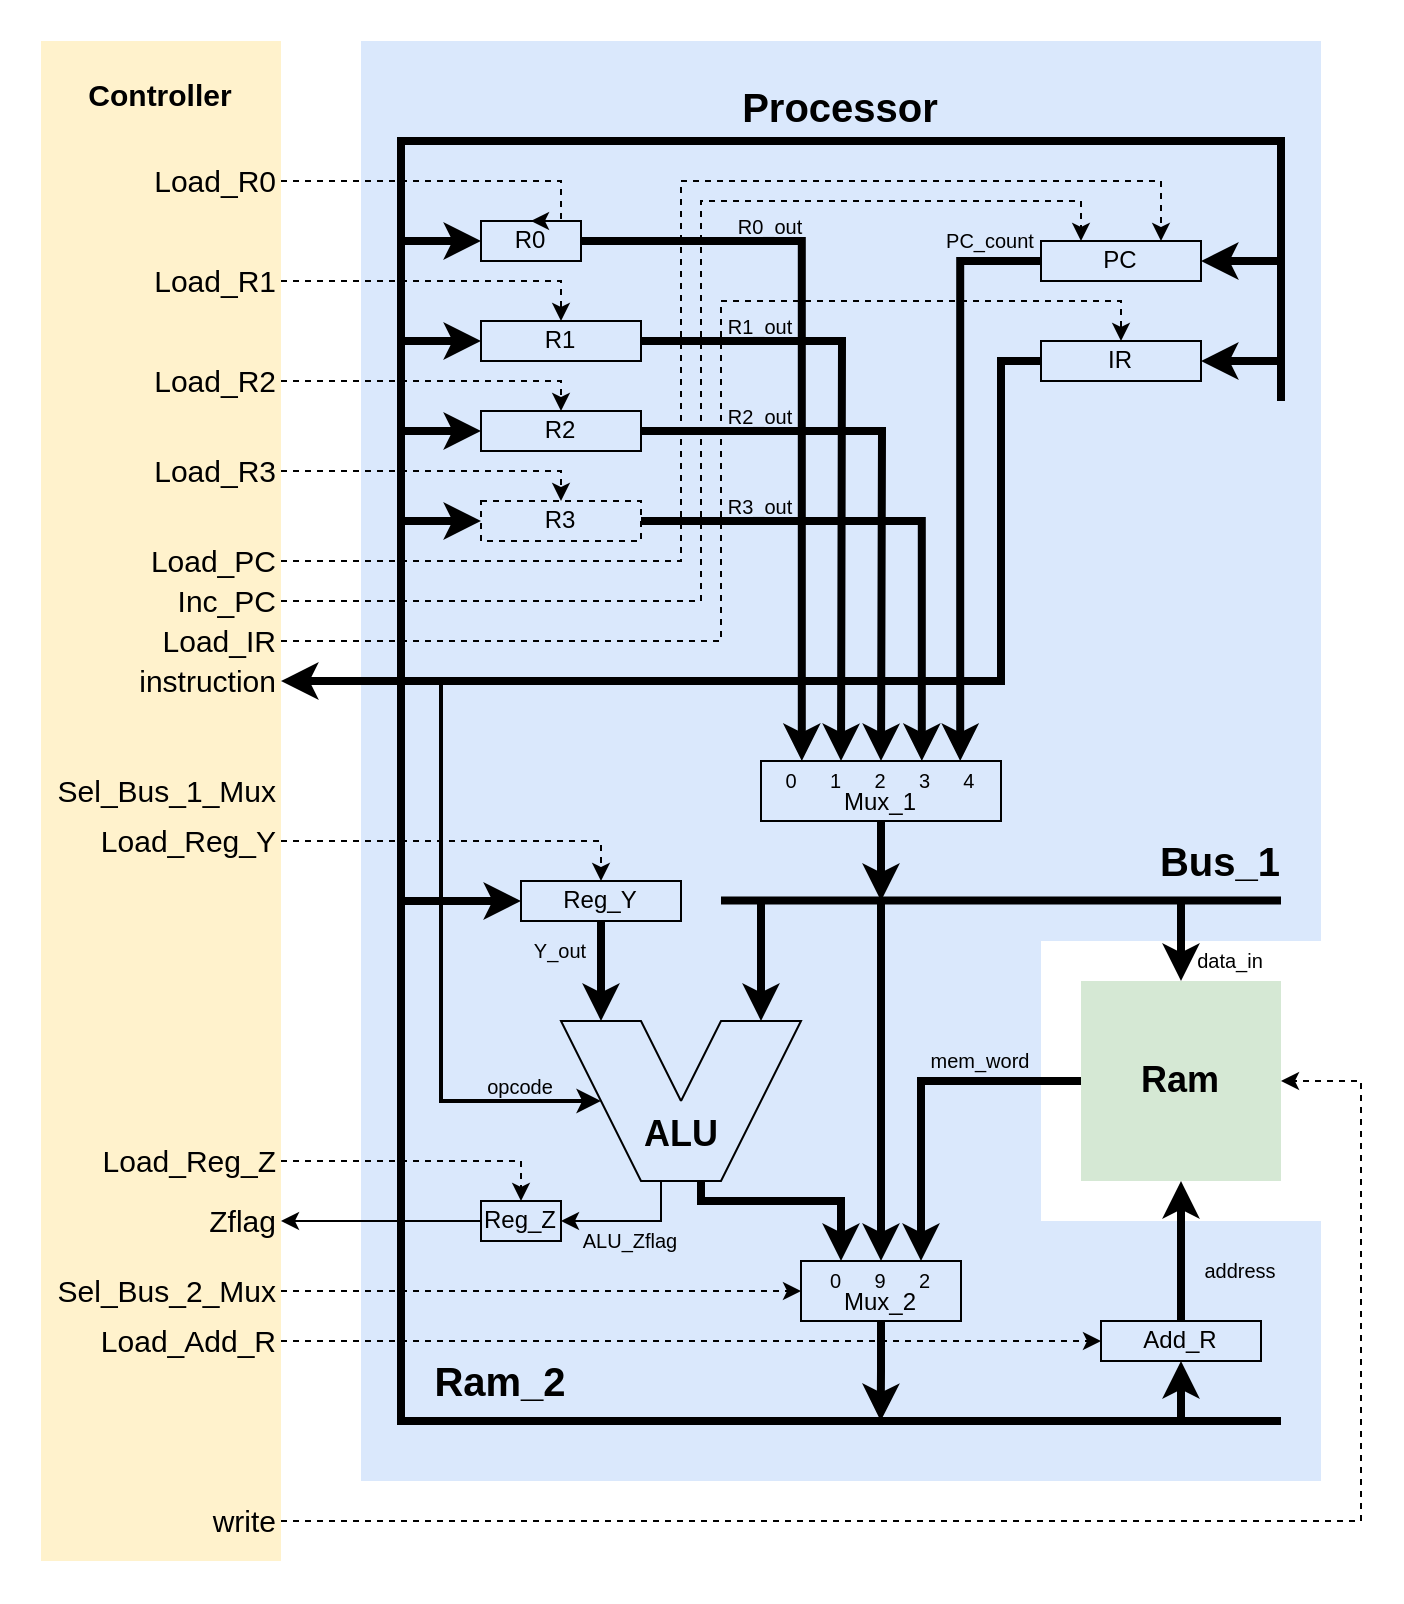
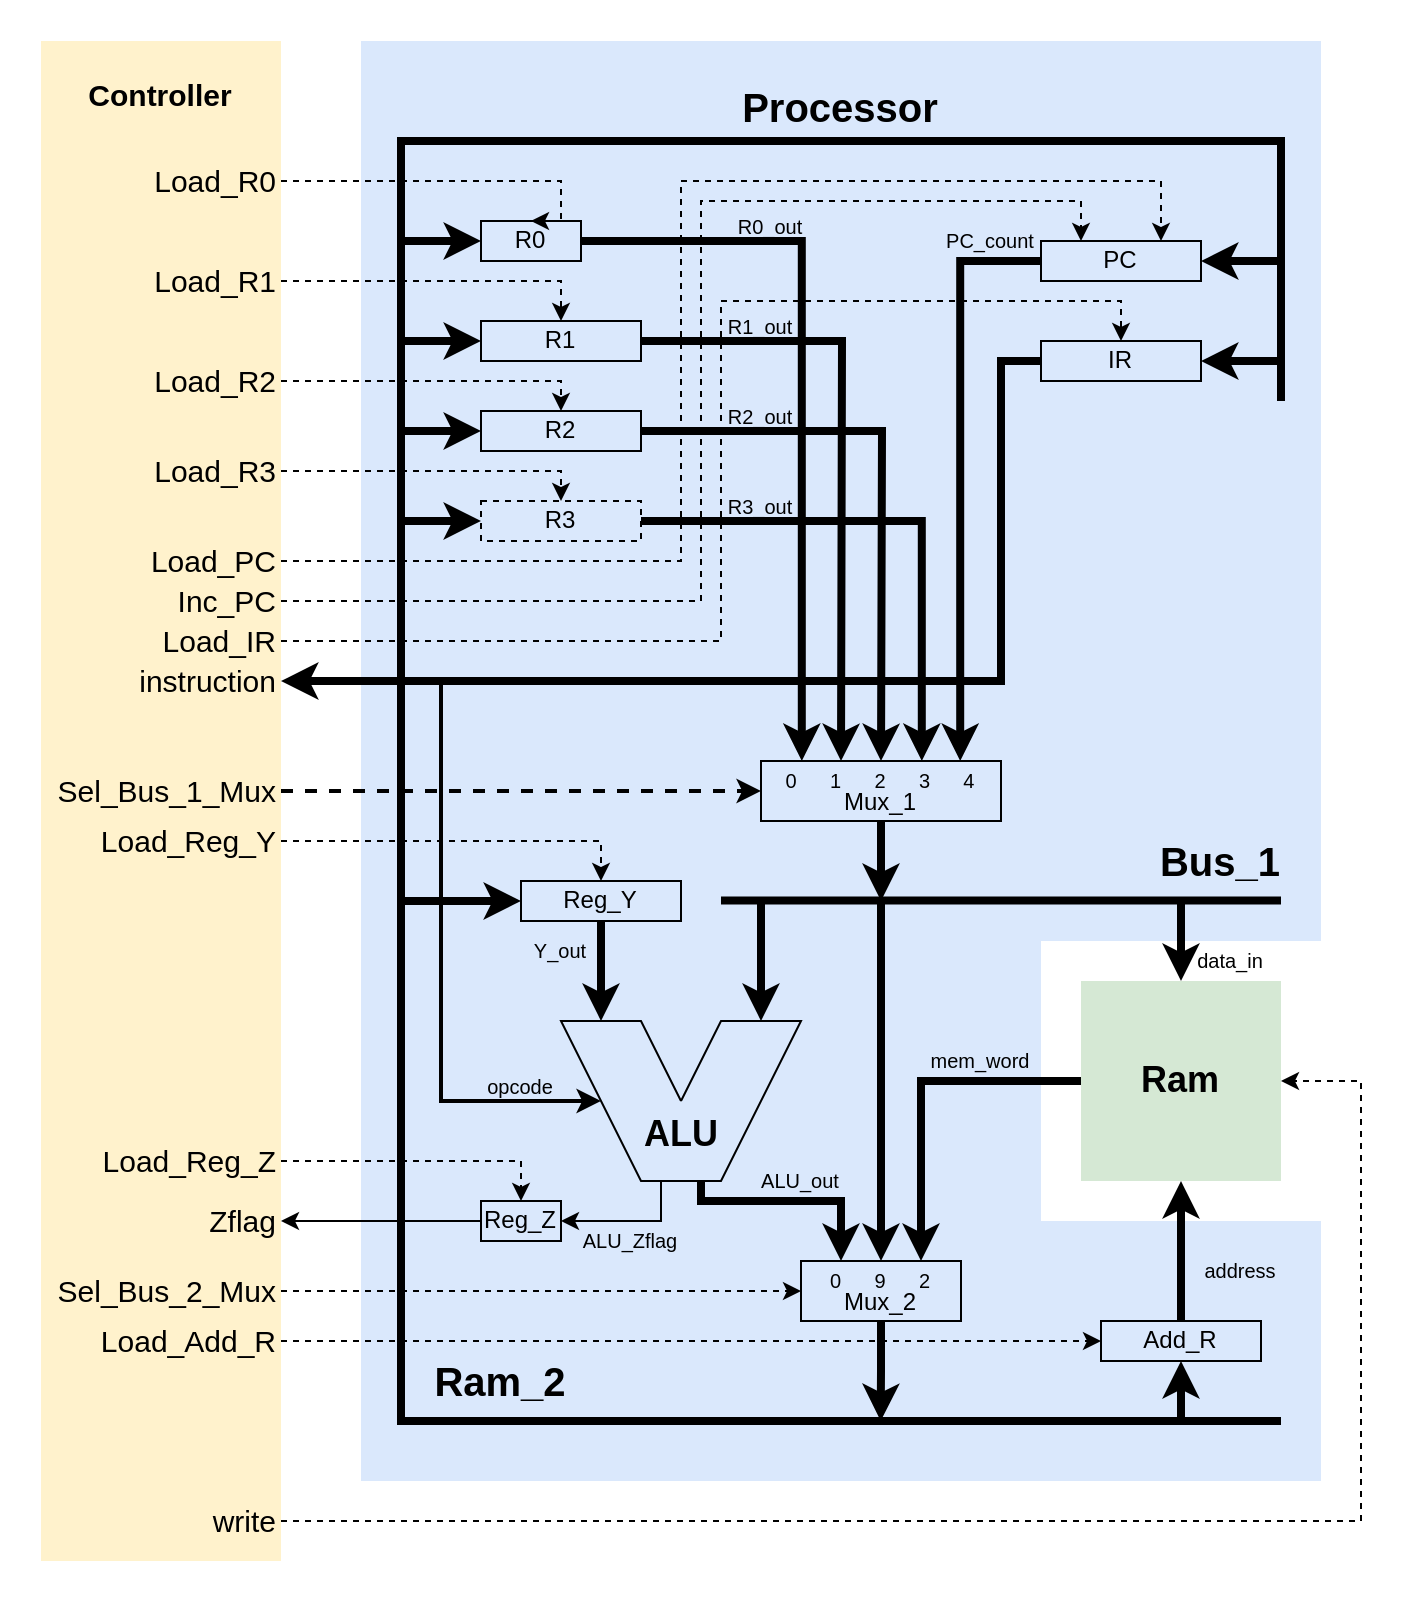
edge "Sel_Bus_1_Mux" -> "Mux_1": added
node "ALU_out": added
